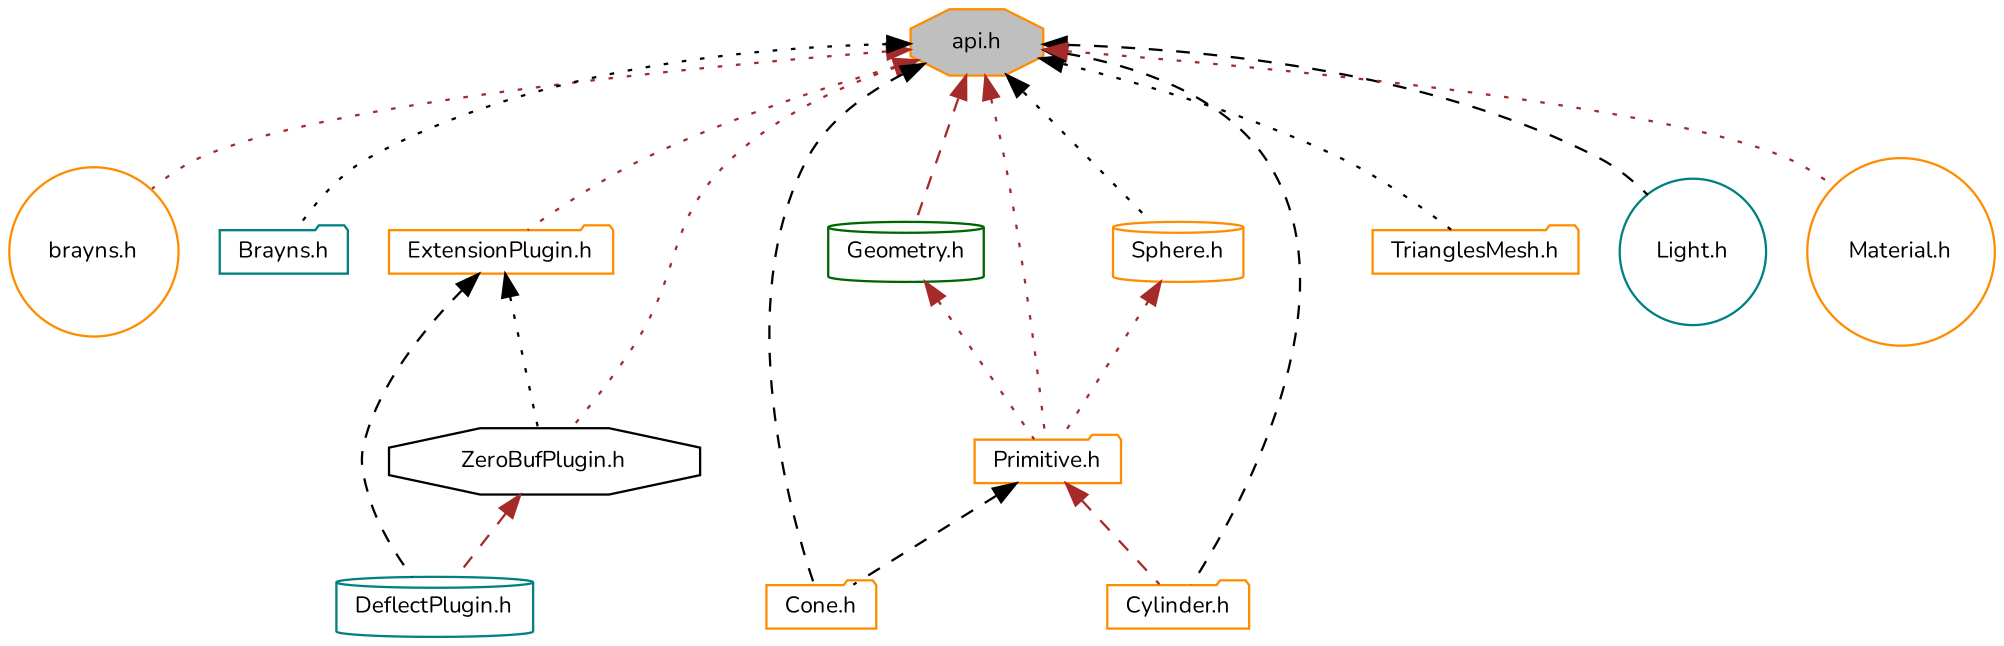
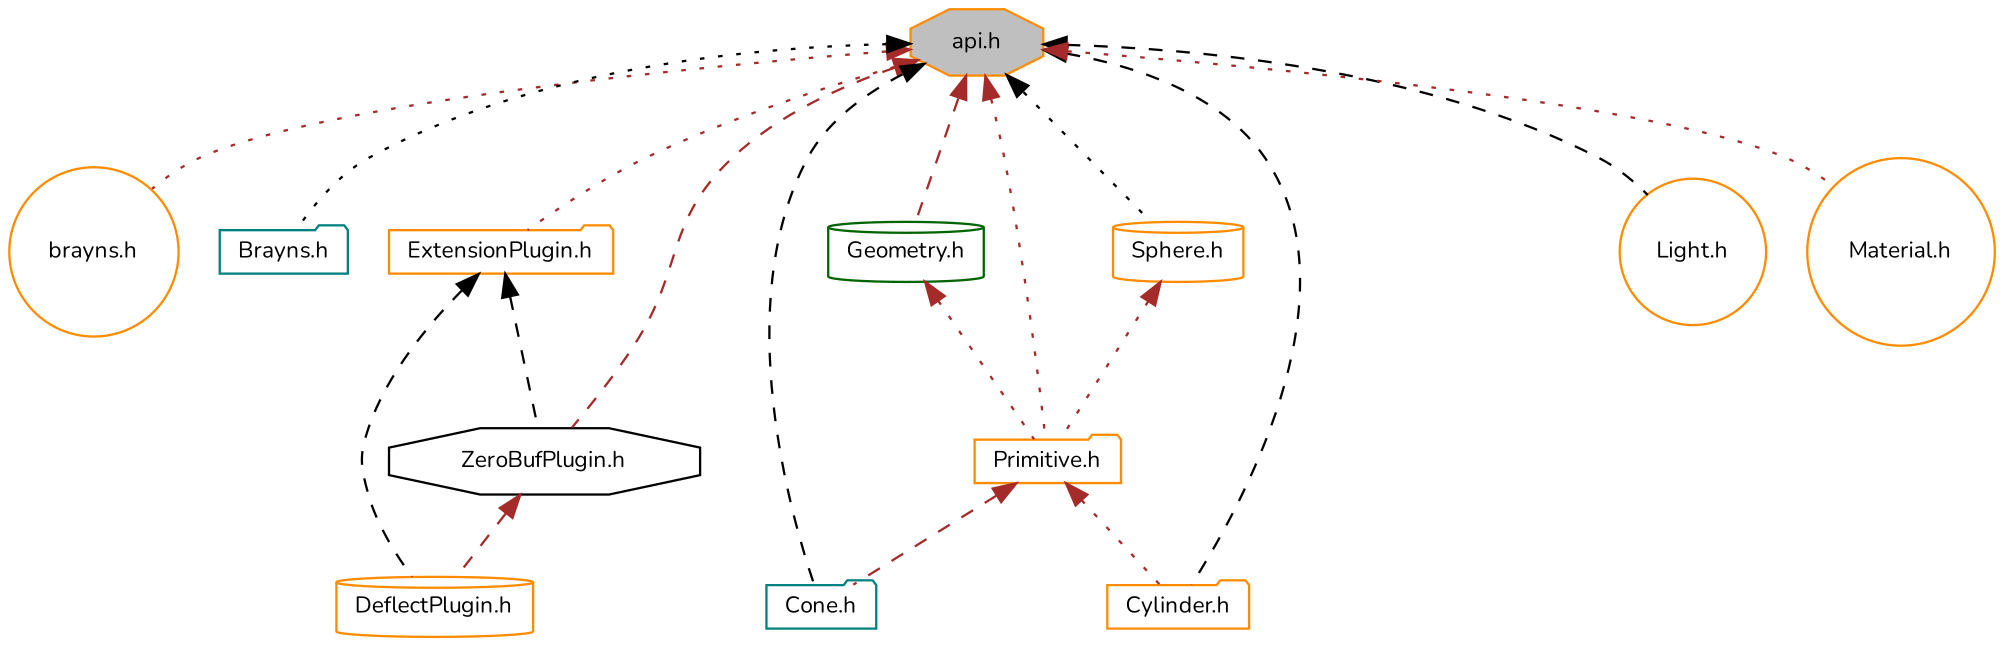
edge "ZeroBufPlugin.h" -> "api.h": style dotted -> dashed
node "TrianglesMesh.h": removed
node "Light.h": color teal -> darkorange
edge "ZeroBufPlugin.h" -> "ExtensionPlugin.h": style dotted -> dashed
edge "Cone.h" -> "Primitive.h": color black -> brown
edge "Cylinder.h" -> "Primitive.h": style dashed -> dotted
node "DeflectPlugin.h": color teal -> darkorange
node "Cone.h": color darkorange -> teal
